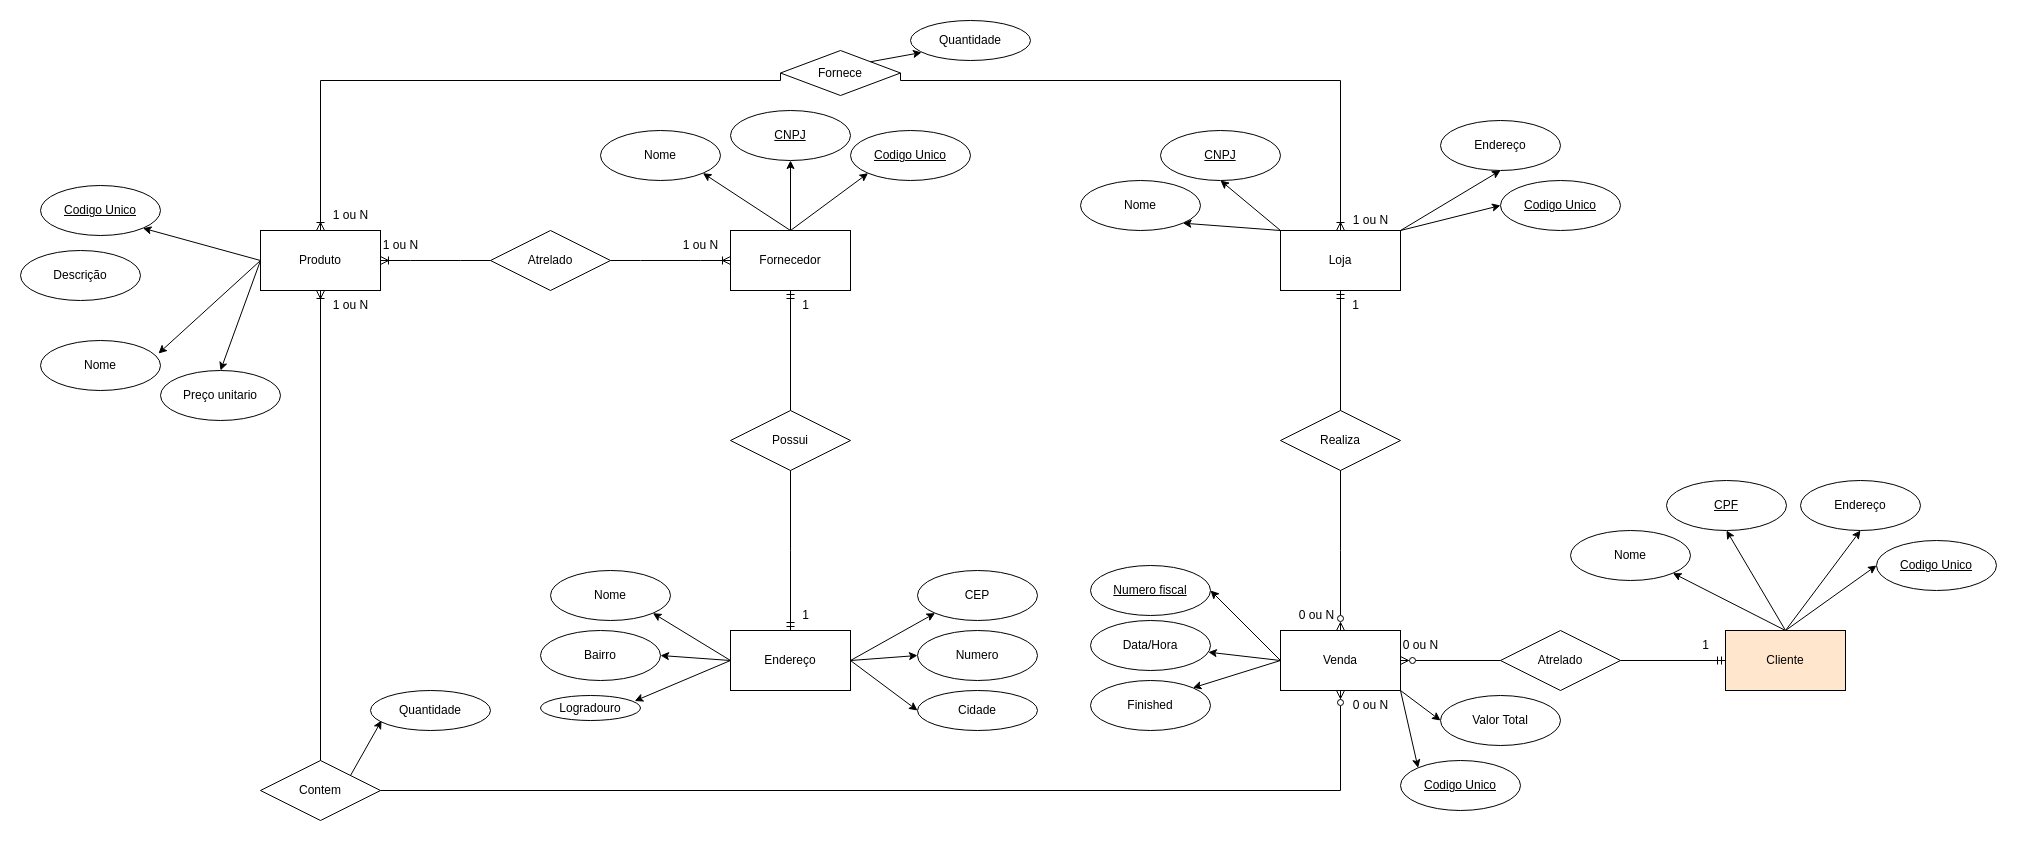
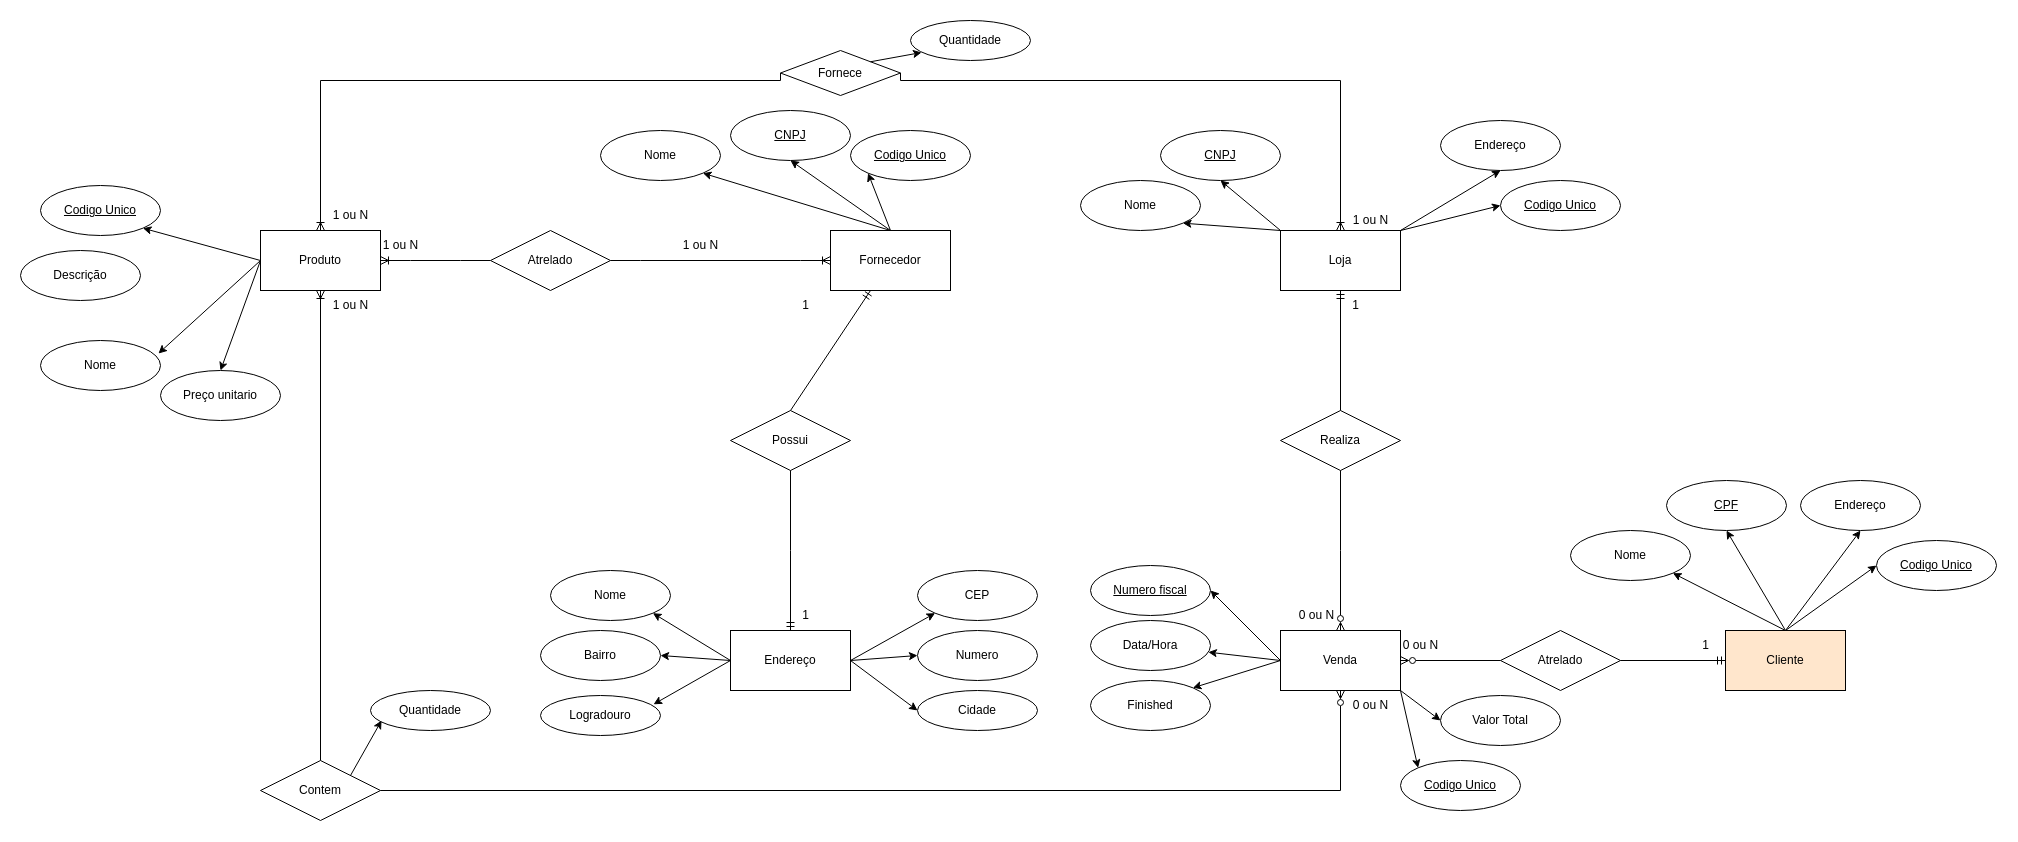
node "Fornecedor": moved (791, 261) -> (891, 261)
node "Logradouro": size 100x25 -> 120x40
